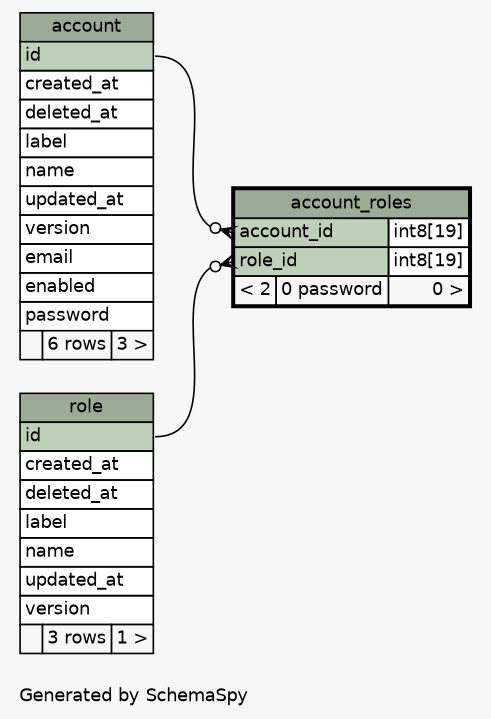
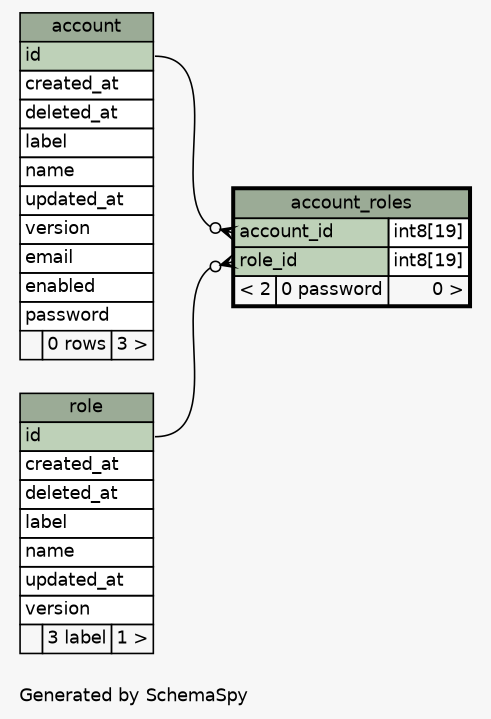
node "account": text "6 rows" -> "0 rows"
node "role": text "3 rows" -> "3 label"
